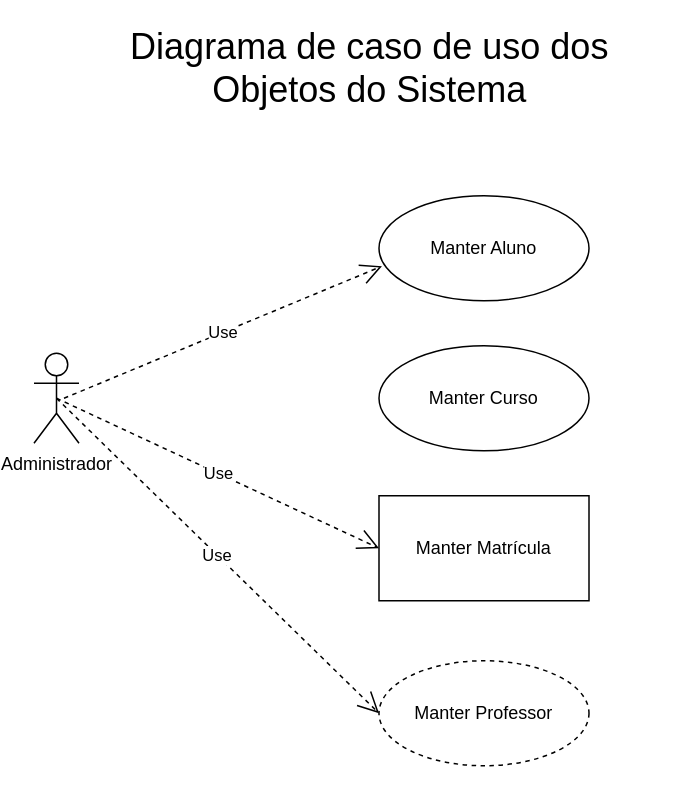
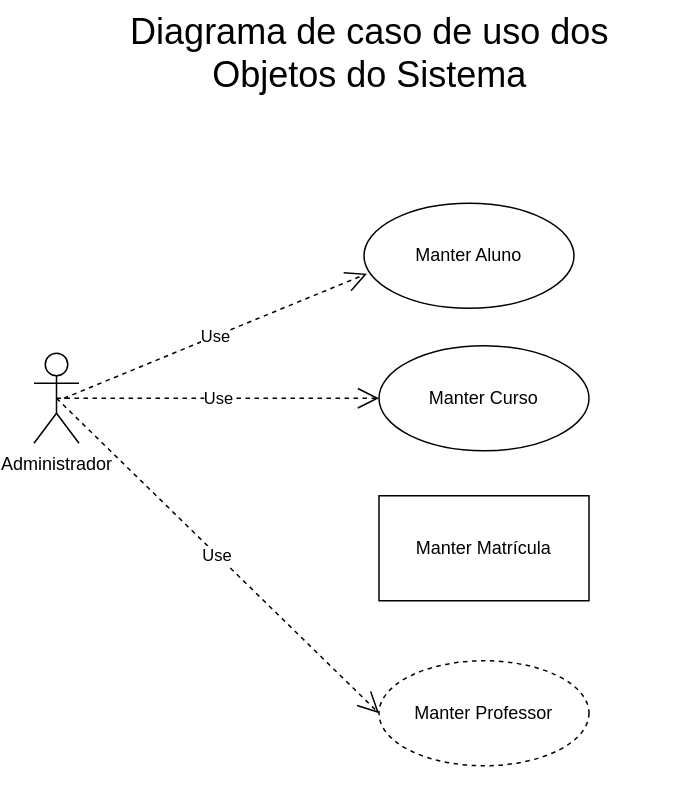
node "Diagrama de caso de uso dos Objetos do Sistema": moved (370, 68) -> (370, 53)
node "Manter Aluno": moved (484, 248) -> (469, 256)
edge "Administrador" -> "Manter Curso": added, label "Use"
edge "Administrador" -> "Manter Matrícula": removed, label "Use"
